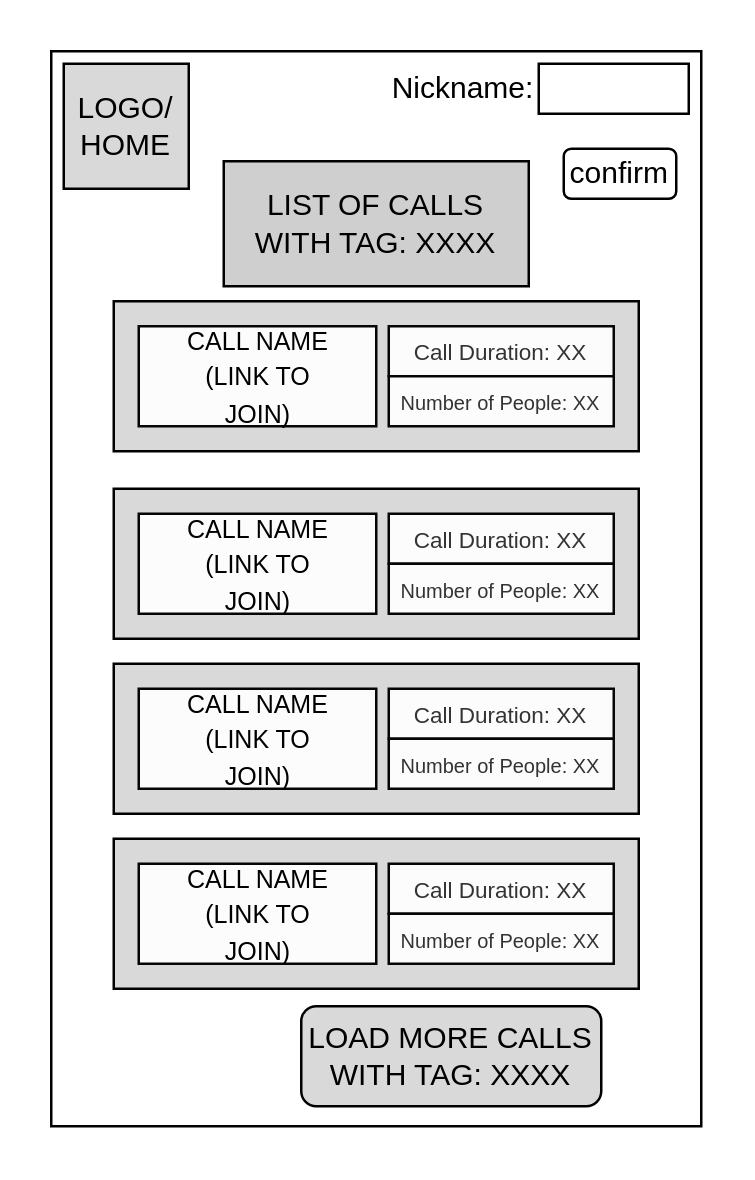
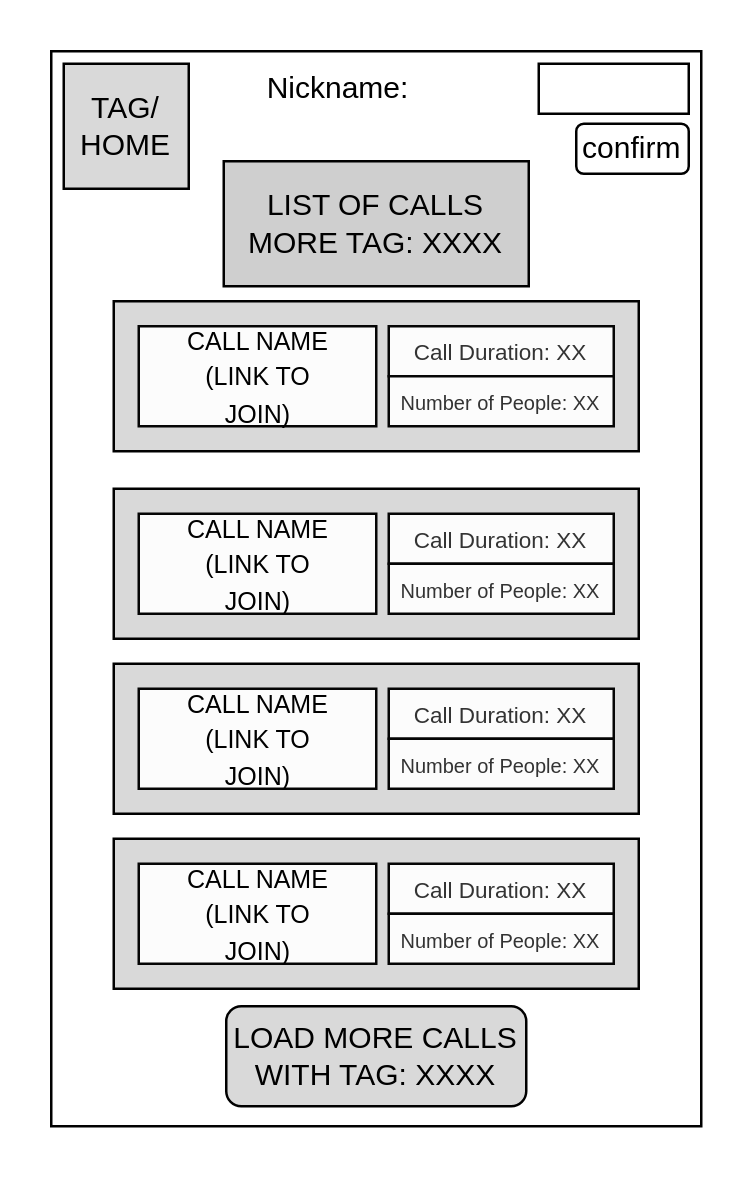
node "Nickname:": moved (464, 89) -> (339, 89)
node "LOGO/ HOME": label "LOGO/ HOME" -> "TAG/ HOME"
node "confirm": moved (620, 174) -> (633, 149)
node "LIST OF CALLS WITH TAG: XXXX": label "LIST OF CALLS WITH TAG: XXXX" -> "LIST OF CALLS MORE TAG: XXXX"
node "LOAD MORE CALLS WITH TAG: XXXX": moved (451, 1056) -> (376, 1056)
